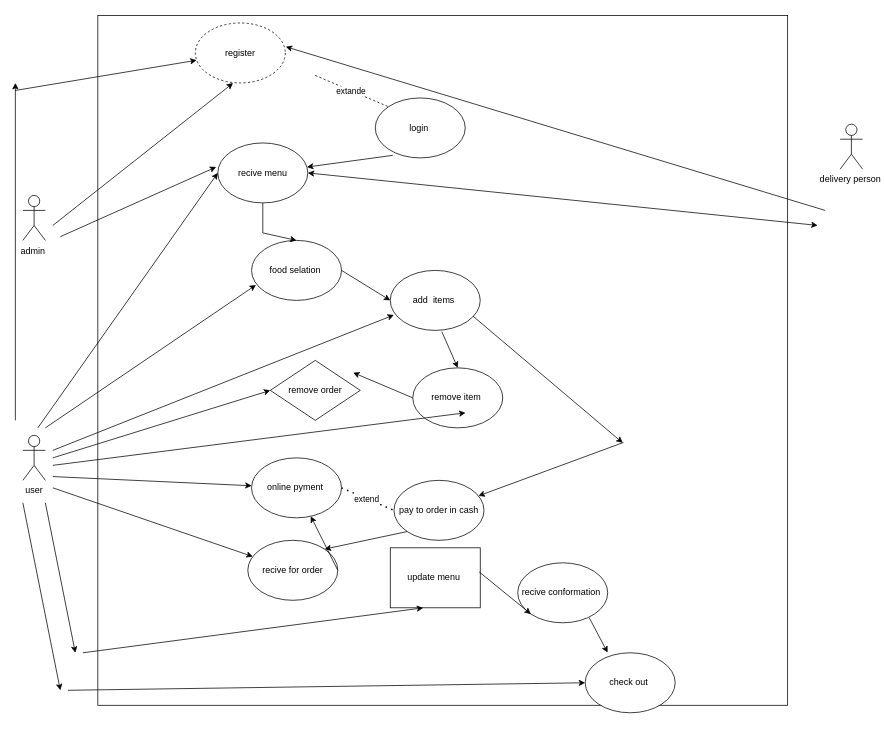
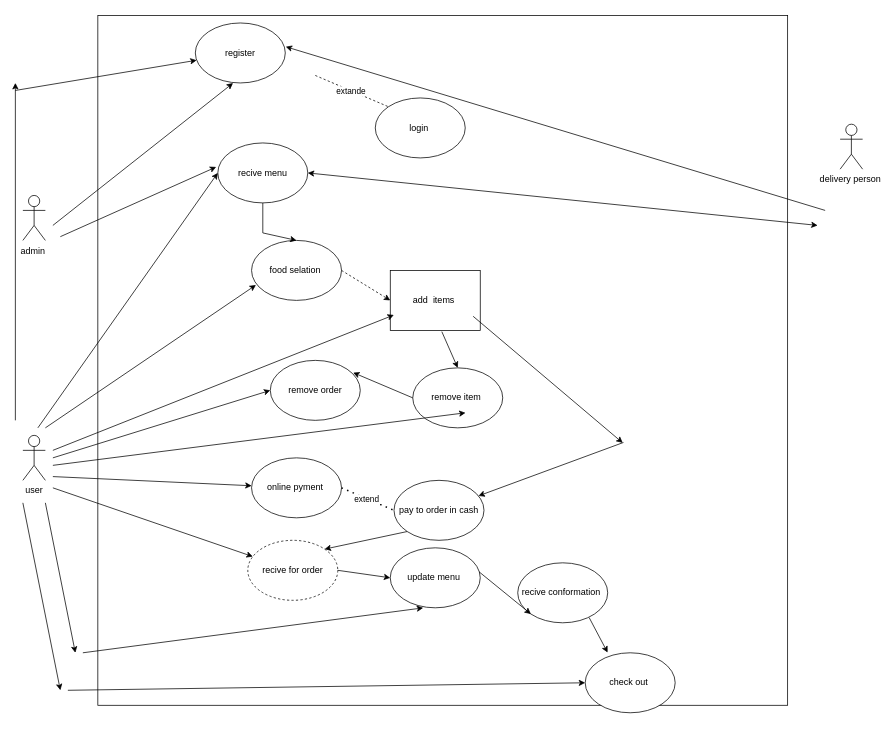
node "register": style dashed -> solid
edge "login" -> "recive menu": removed
edge "food selation" -> "add items": style solid -> dashed
node "add items": shape ellipse -> rectangle
node "remove order": shape diamond -> ellipse
edge "recive for order" -> "online pyment": now "recive for order" -> "update menu"
node "recive for order": style solid -> dashed
node "update menu": shape rectangle -> ellipse
